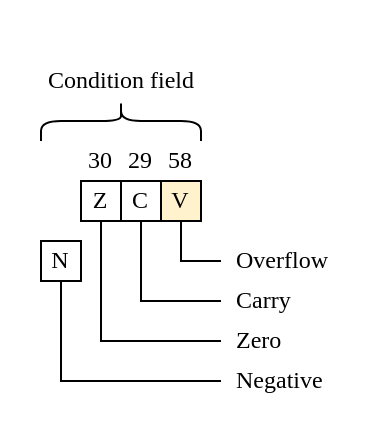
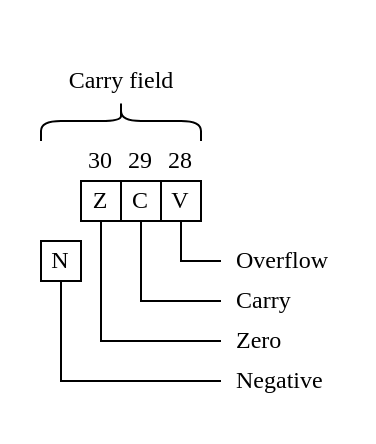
node "Condition field": label "Condition field" -> "Carry field"
node "58": label "58" -> "28"
node "V": fillcolor #fff2cc -> #ffffff
